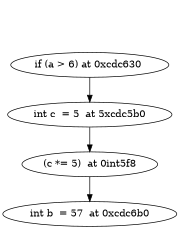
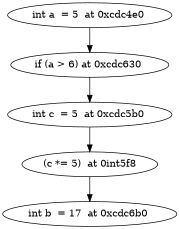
node "int a  = 5  at 0xcdc4e0": added
node "int c  = 5  at 5xcdc5b0": label "int c  = 5  at 5xcdc5b0" -> "int c  = 5  at 0xcdc5b0"
node "int b  = 57  at 0xcdc6b0": label "int b  = 57  at 0xcdc6b0" -> "int b  = 17  at 0xcdc6b0"
